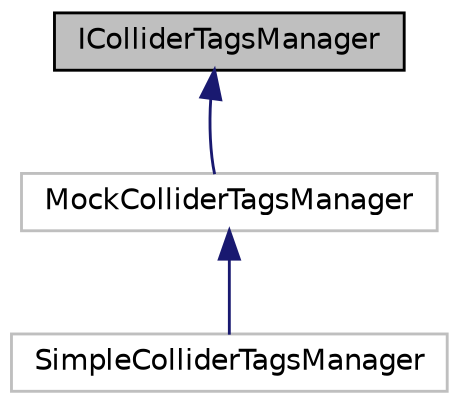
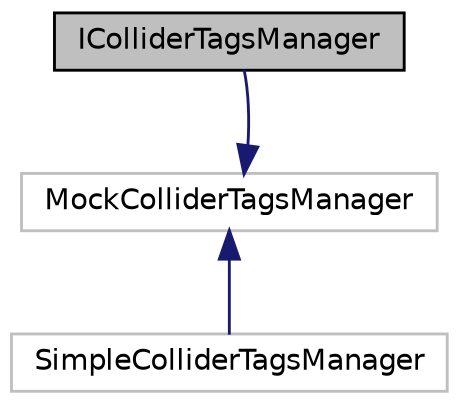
edge "MockColliderTagsManager" -> "IColliderTagsManager": reversed
